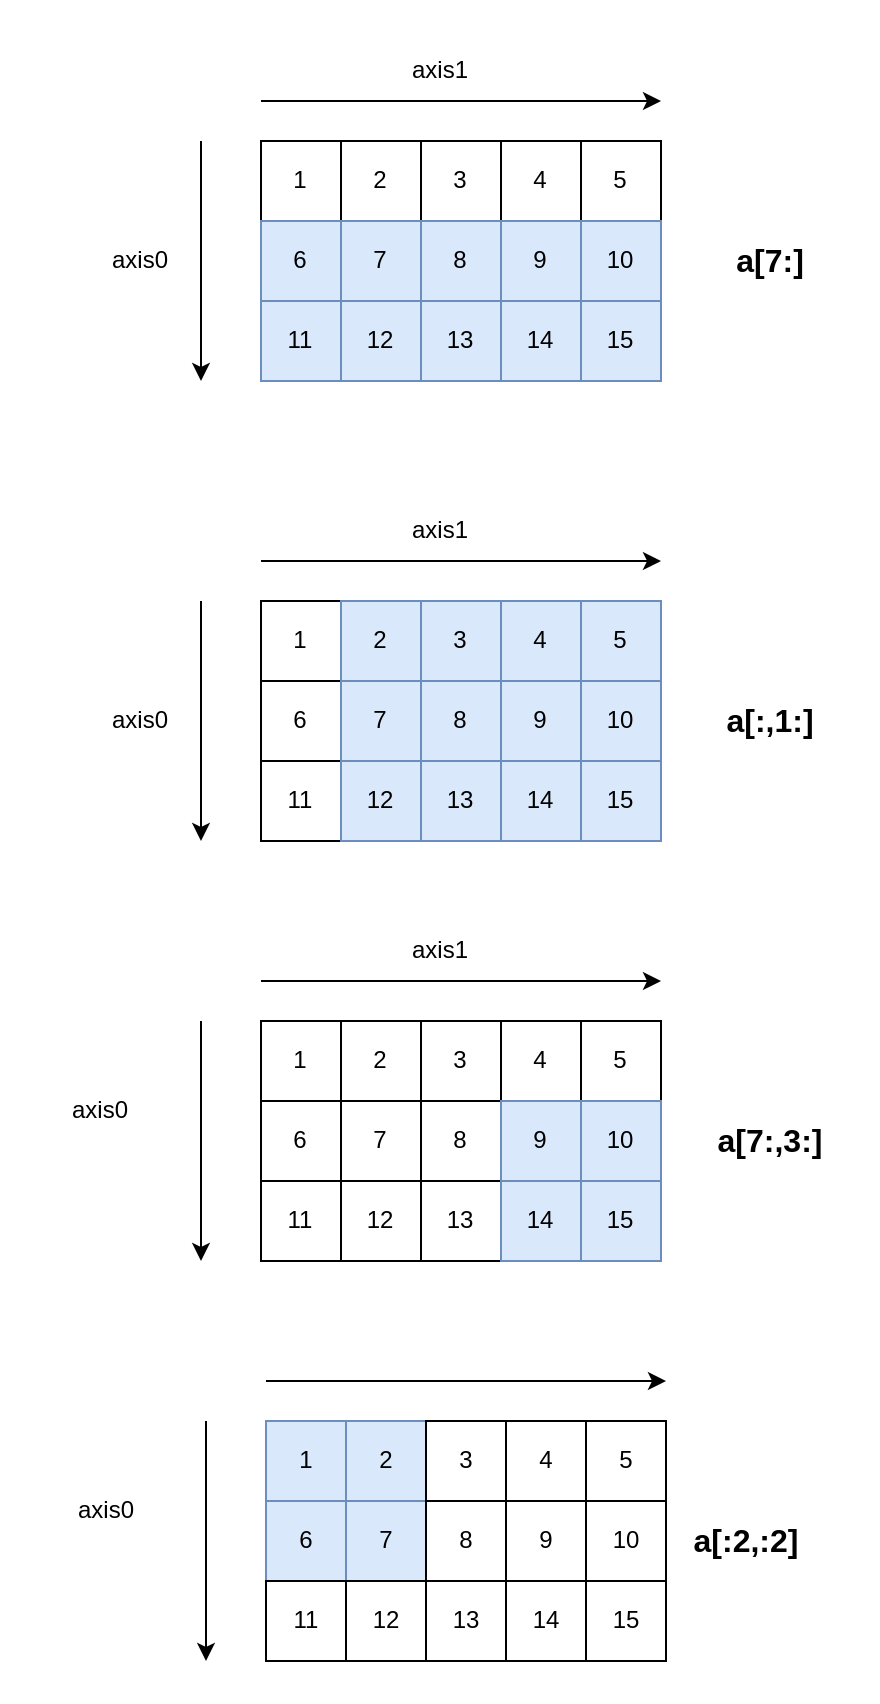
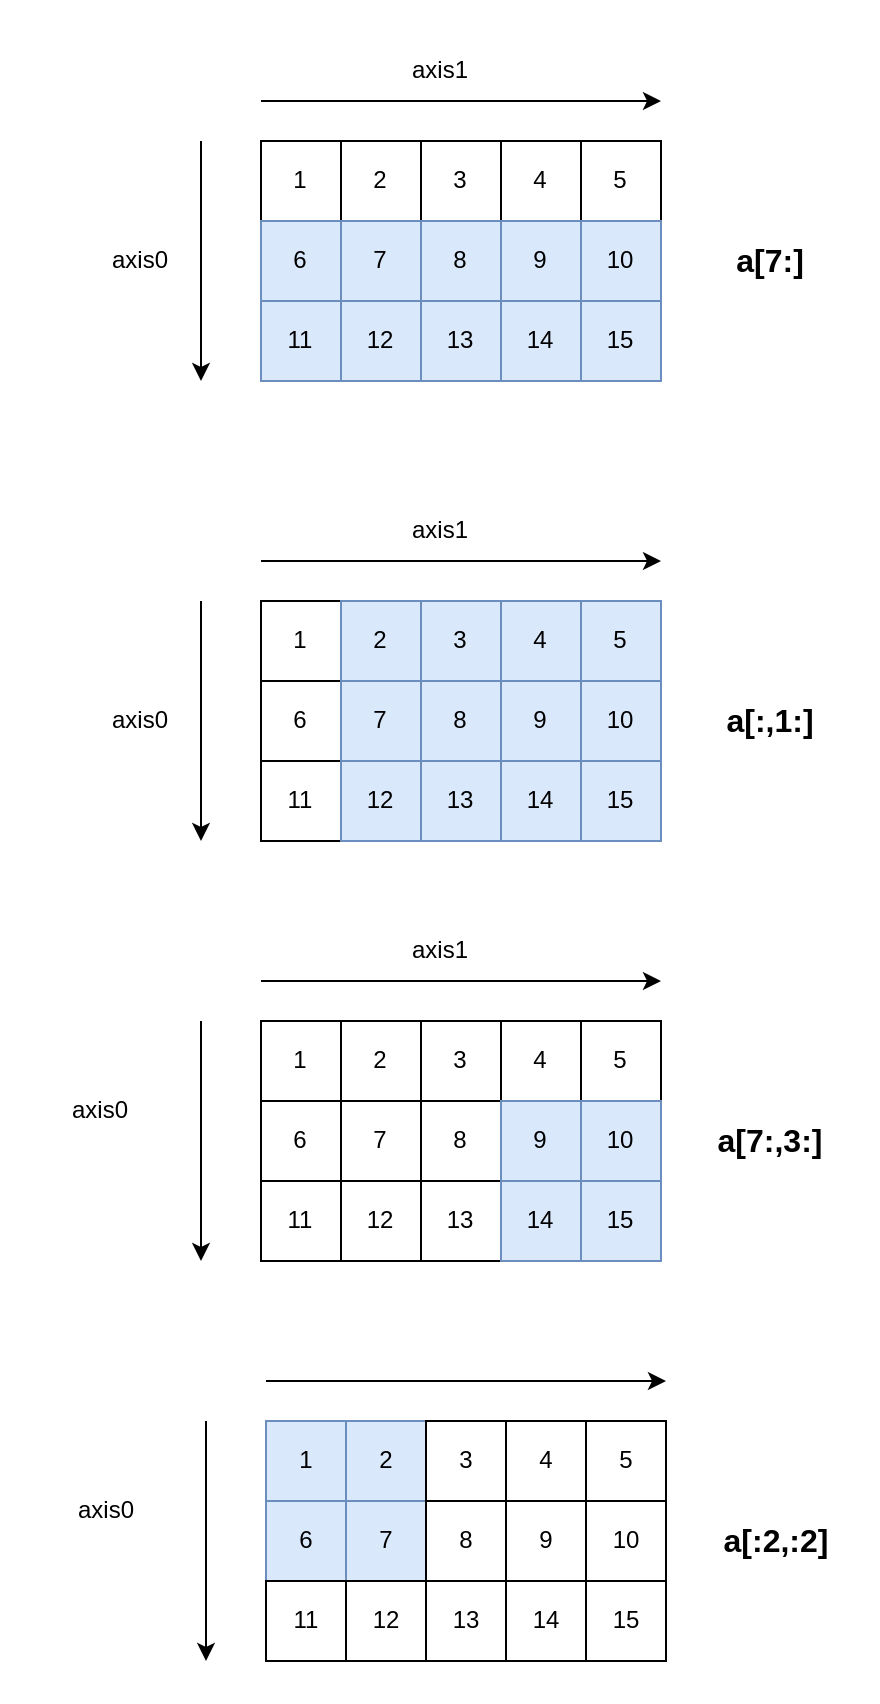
node "a[:2,:2]": moved (746, 1541) -> (776, 1541)
